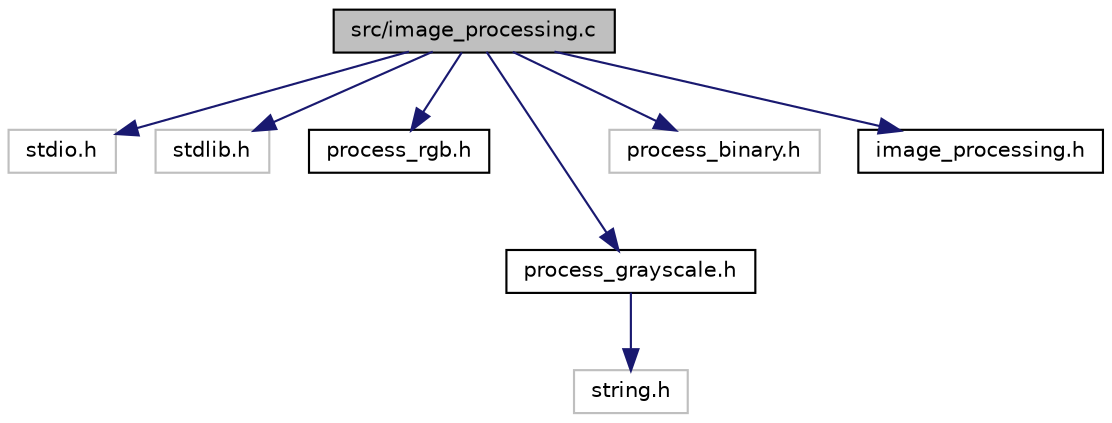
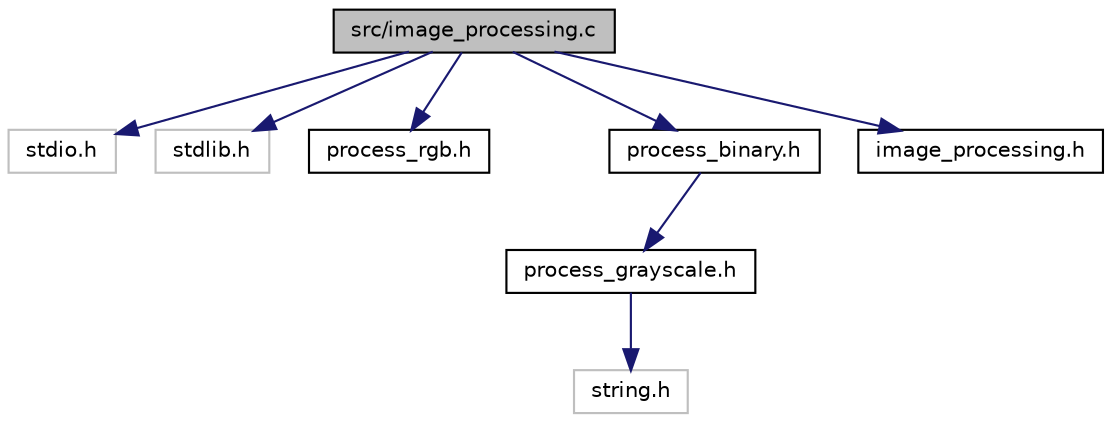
edge "src/image_processing.c" -> "process_grayscale.h": now "process_binary.h" -> "process_grayscale.h"
node "process_binary.h": color grey75 -> black
